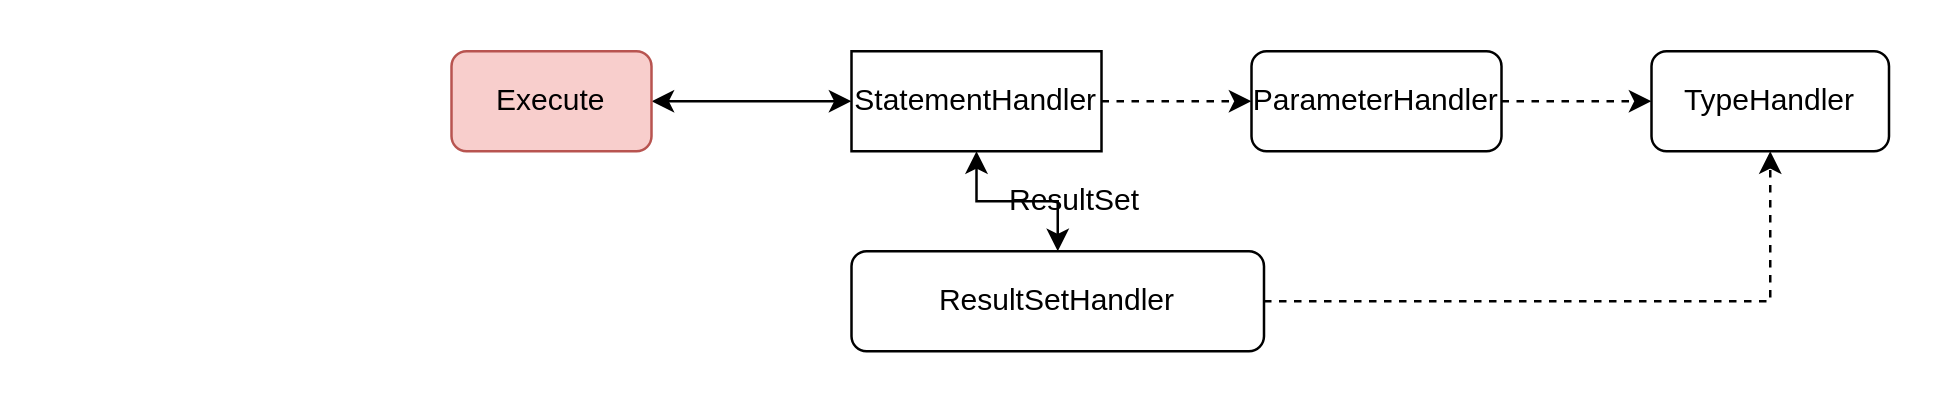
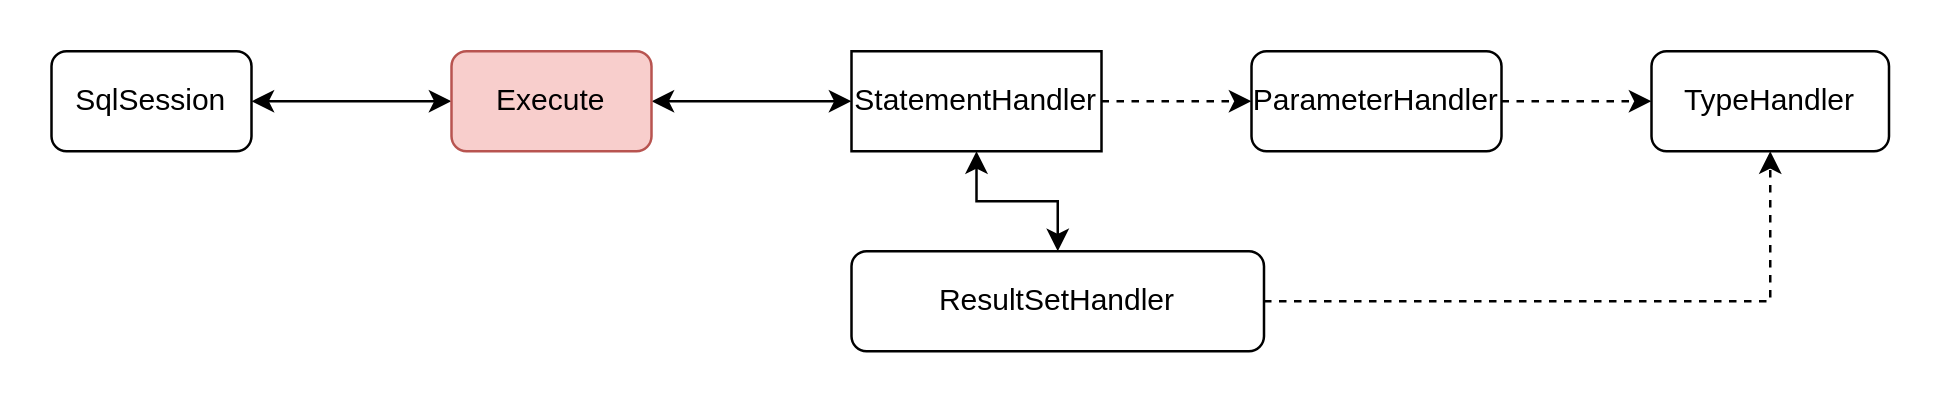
node "SqlSession": added
edge "SqlSession" -- "Execute": added
node "ResultSet": removed
